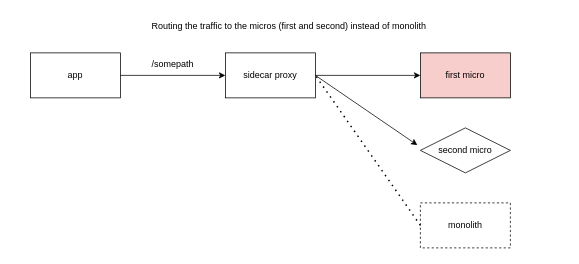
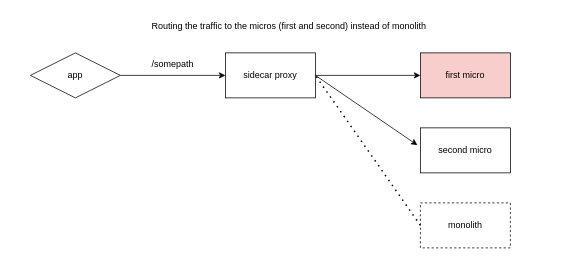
node "app": shape rectangle -> diamond
node "second micro": shape diamond -> rectangle
